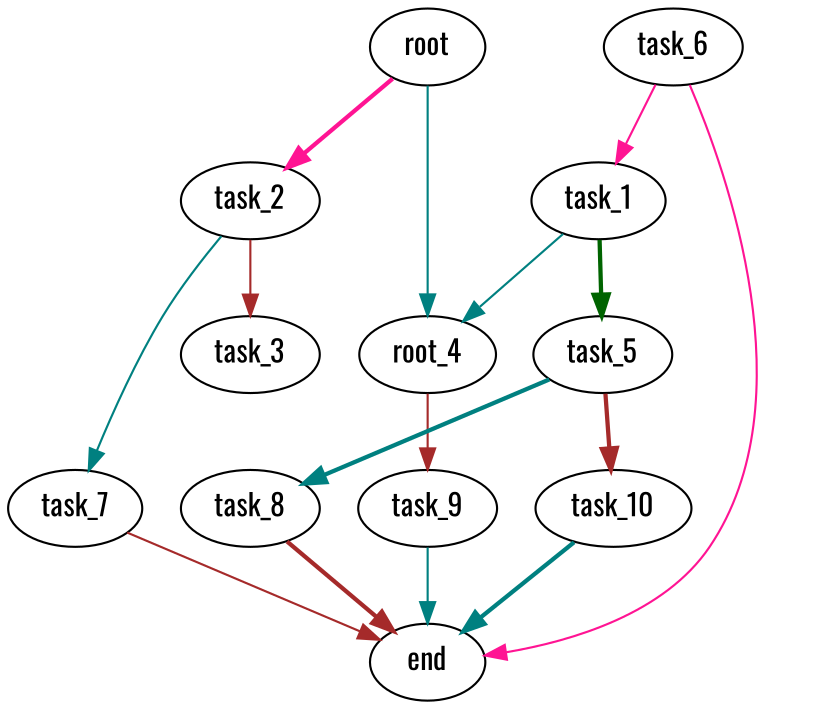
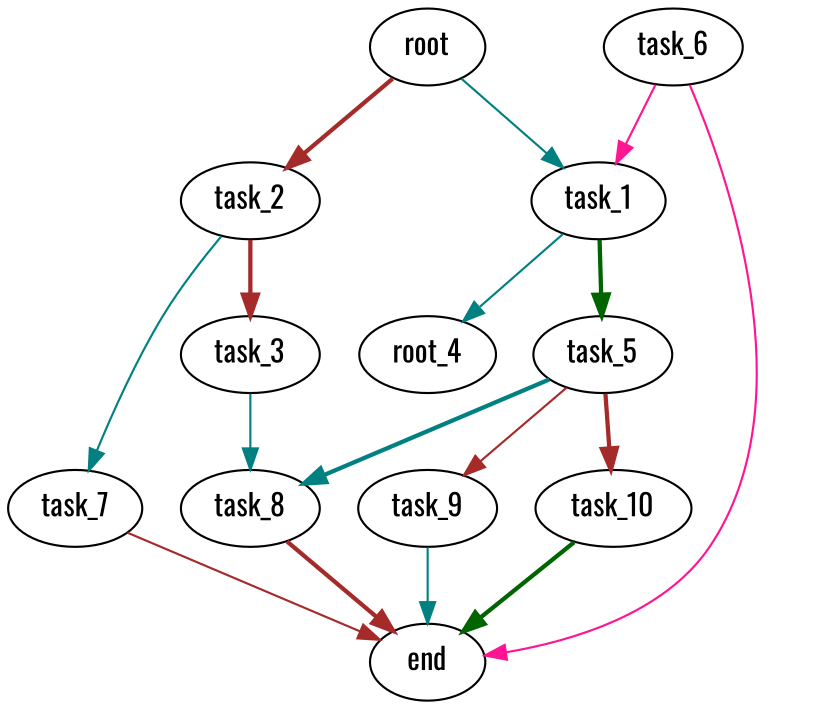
edge "root" -> "task_2": color deeppink -> brown
edge "root" -> "root_4": now "root" -> "task_1"
edge "task_2" -> "task_3": style solid -> bold
edge "root_4" -> "task_9": now "task_5" -> "task_9"
edge "task_3" -> "task_8": added
edge "task_10" -> "end": color teal -> darkgreen
